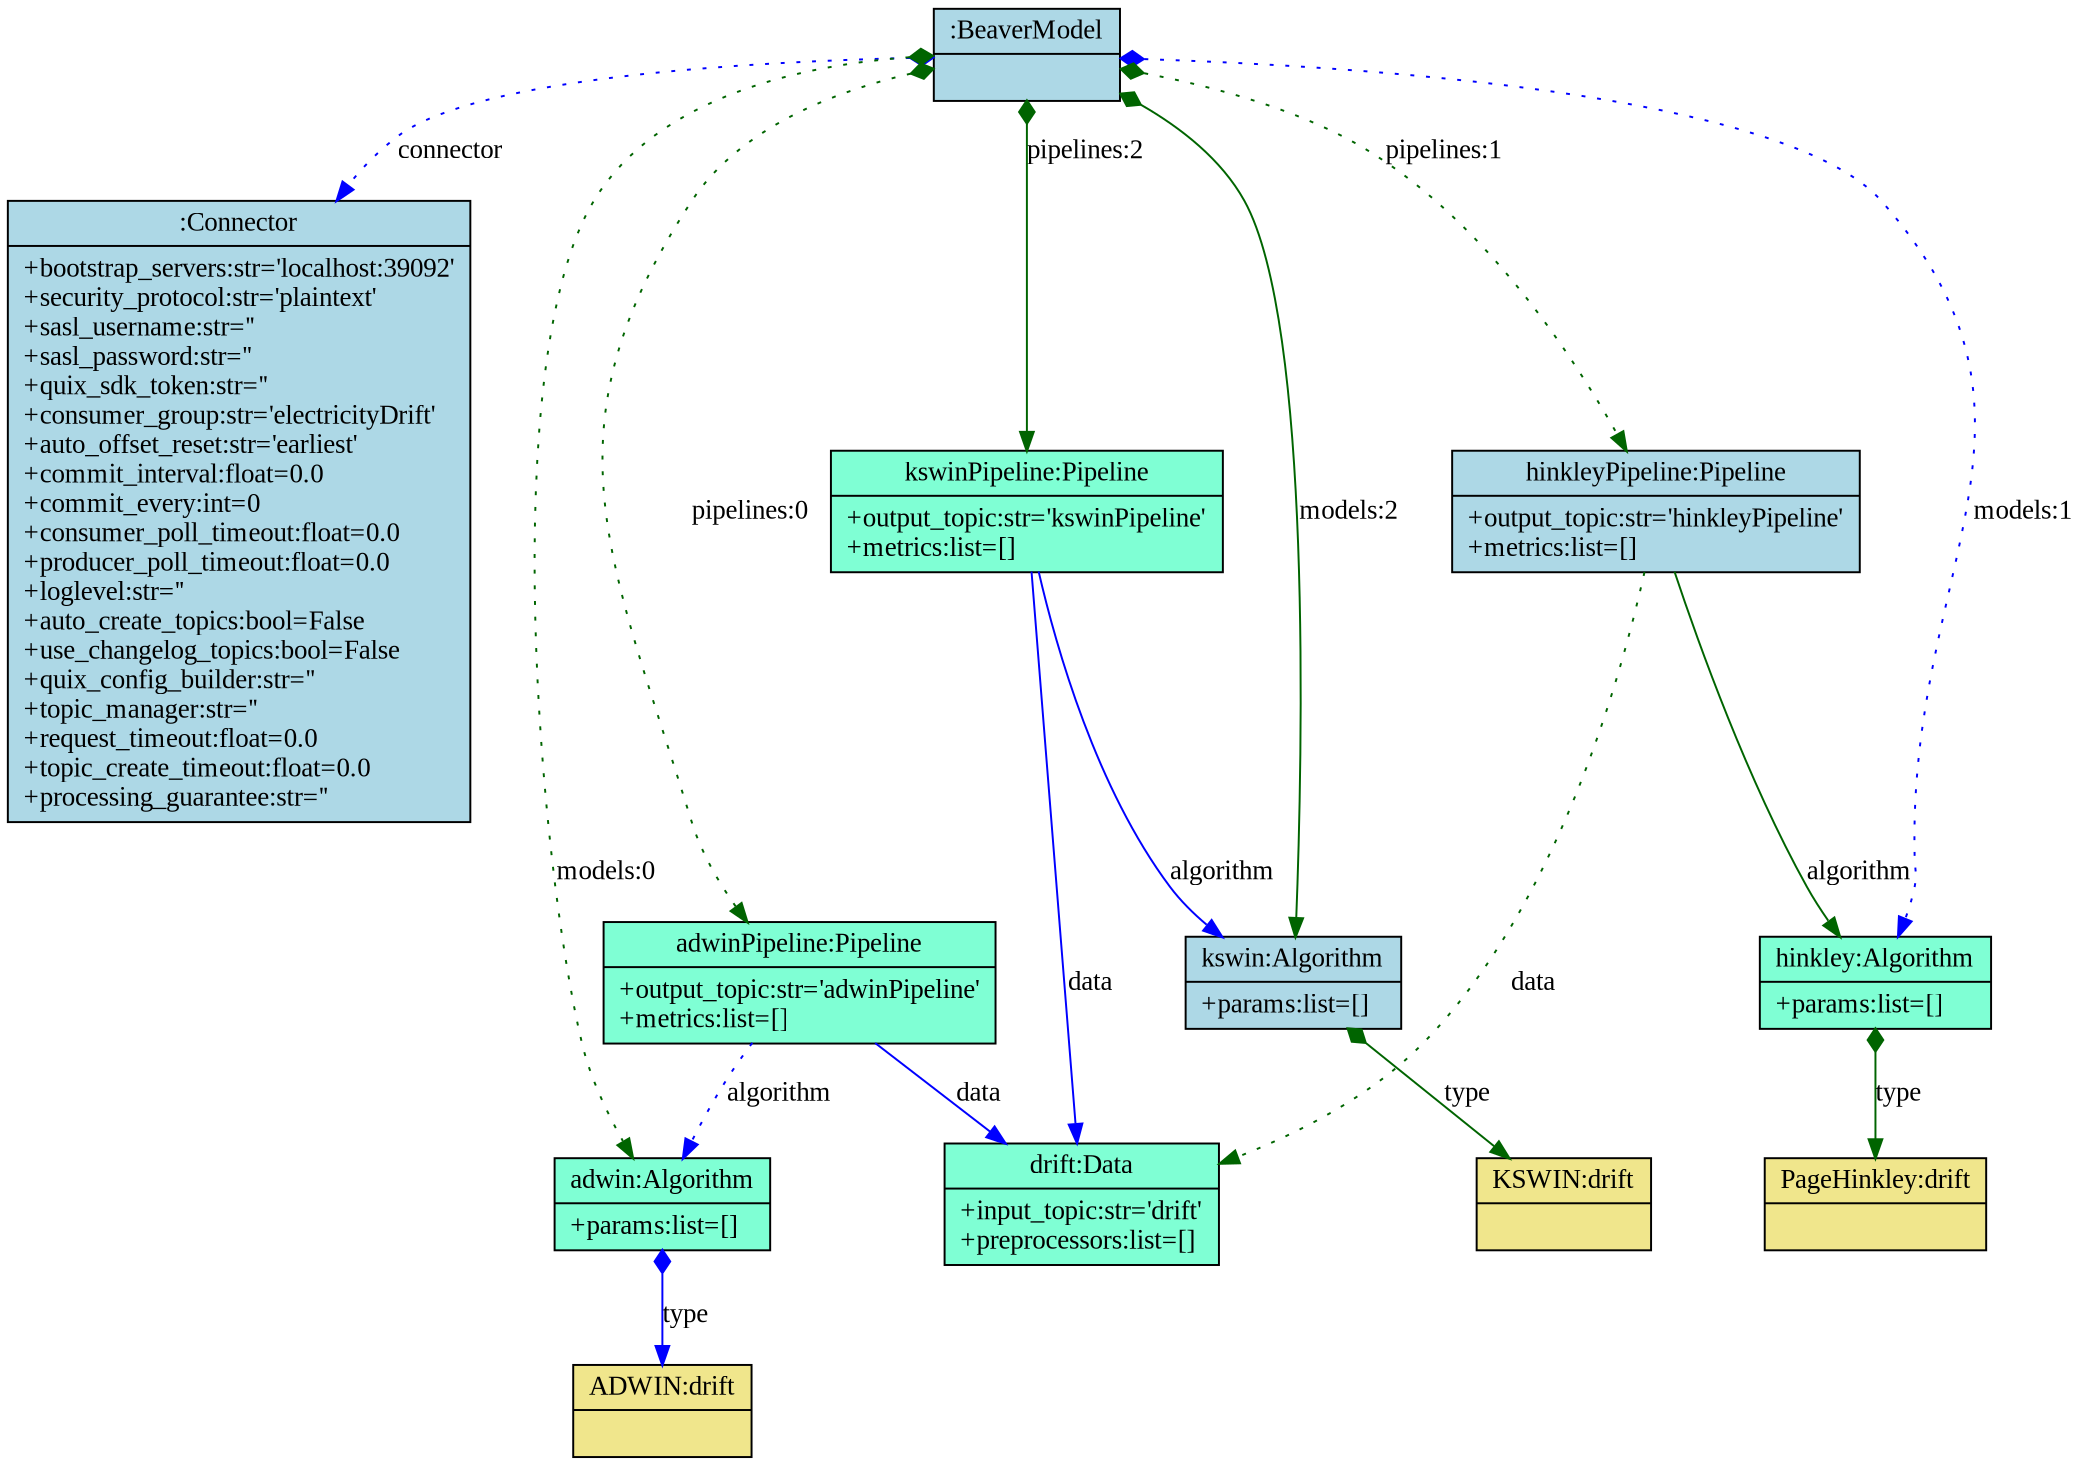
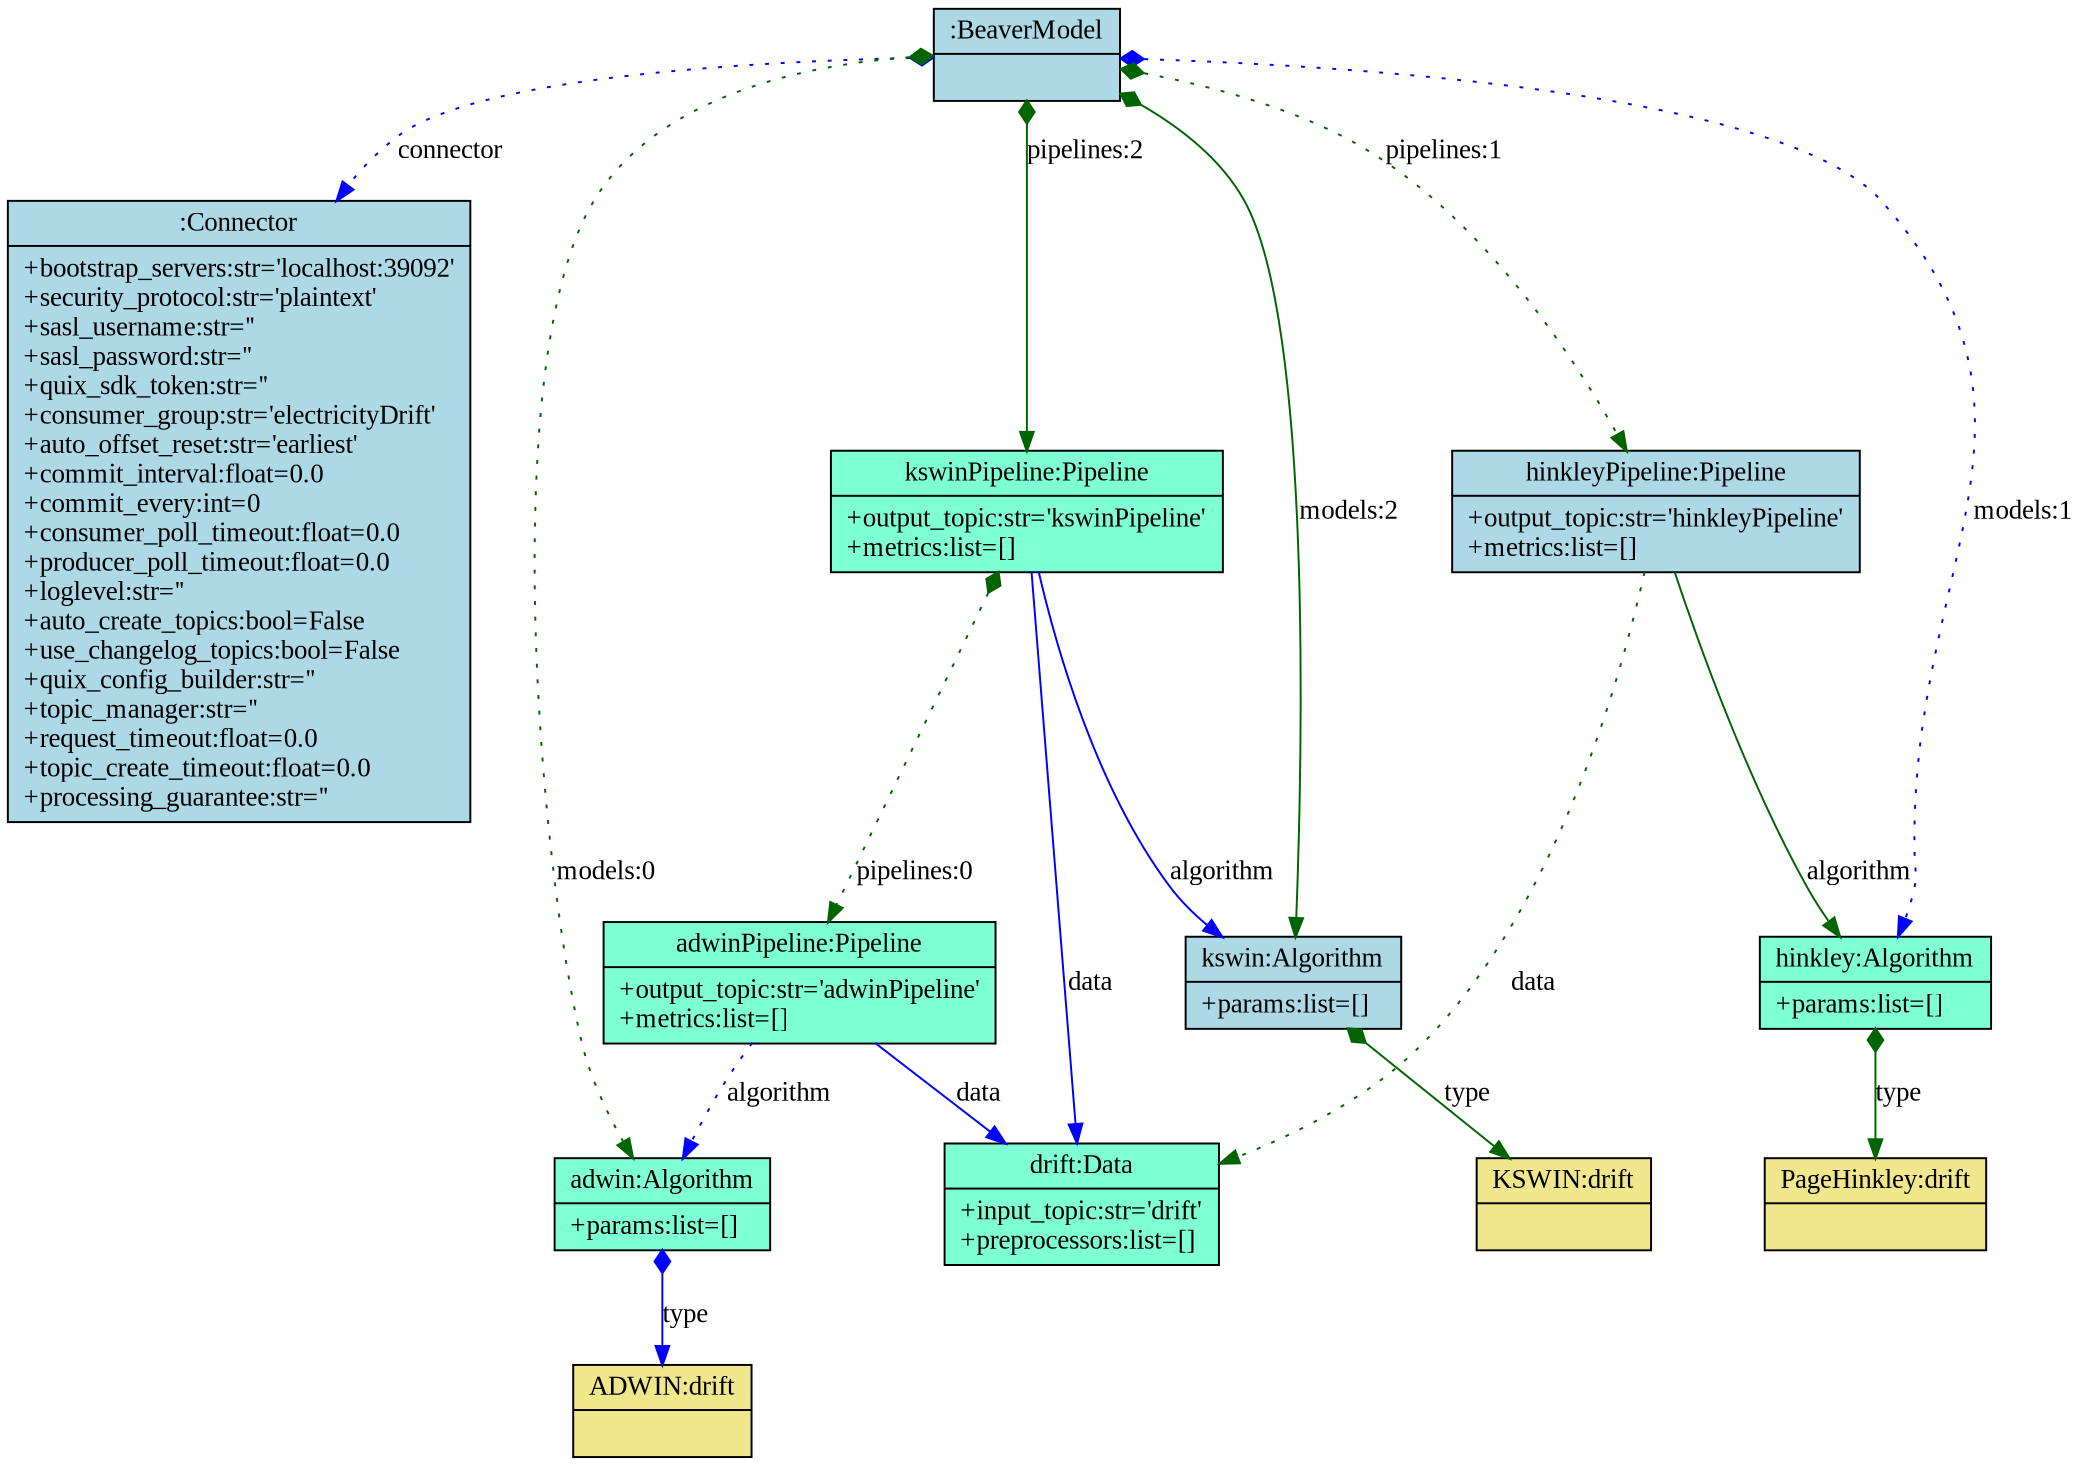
edge ":BeaverModel" -- "adwinPipeline:Pipeline": now "kswinPipeline:Pipeline" -- "adwinPipeline:Pipeline"
